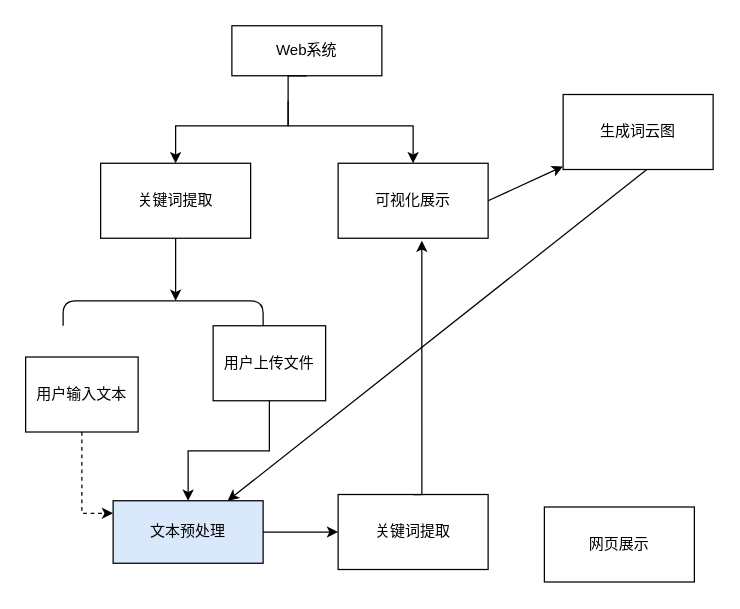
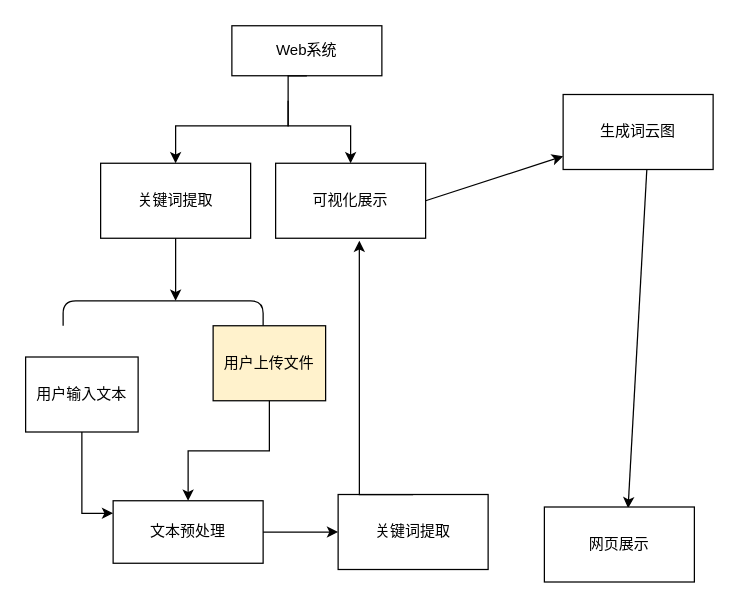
node "可视化展示": moved (413, 201) -> (351, 201)
edge "生成词云图" -> "文本预处理": now "生成词云图" -> "网页展示"
node "用户上传文件": fillcolor #ffffff -> #fff2cc
edge "用户输入文本" -> "文本预处理": style dashed -> solid
node "文本预处理": fillcolor #dae8fc -> #ffffff
